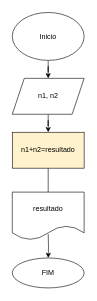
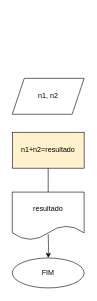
node "Inicio": removed
edge "Inicio" -> "n1, n2": removed
edge "n1, n2" -> "n1+n2=resultado": removed
